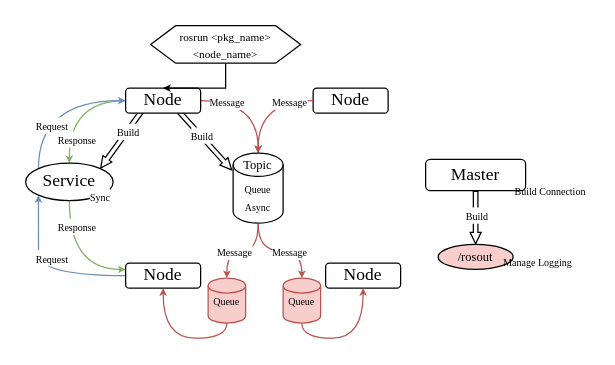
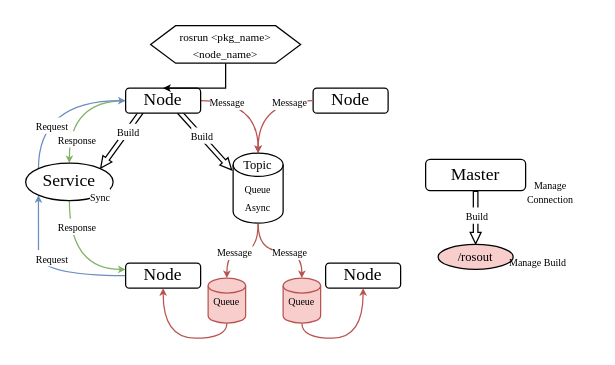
node "Build Connection": label "Build Connection" -> "Manage Connection"
node "Manage Logging": label "Manage Logging" -> "Manage Build"
